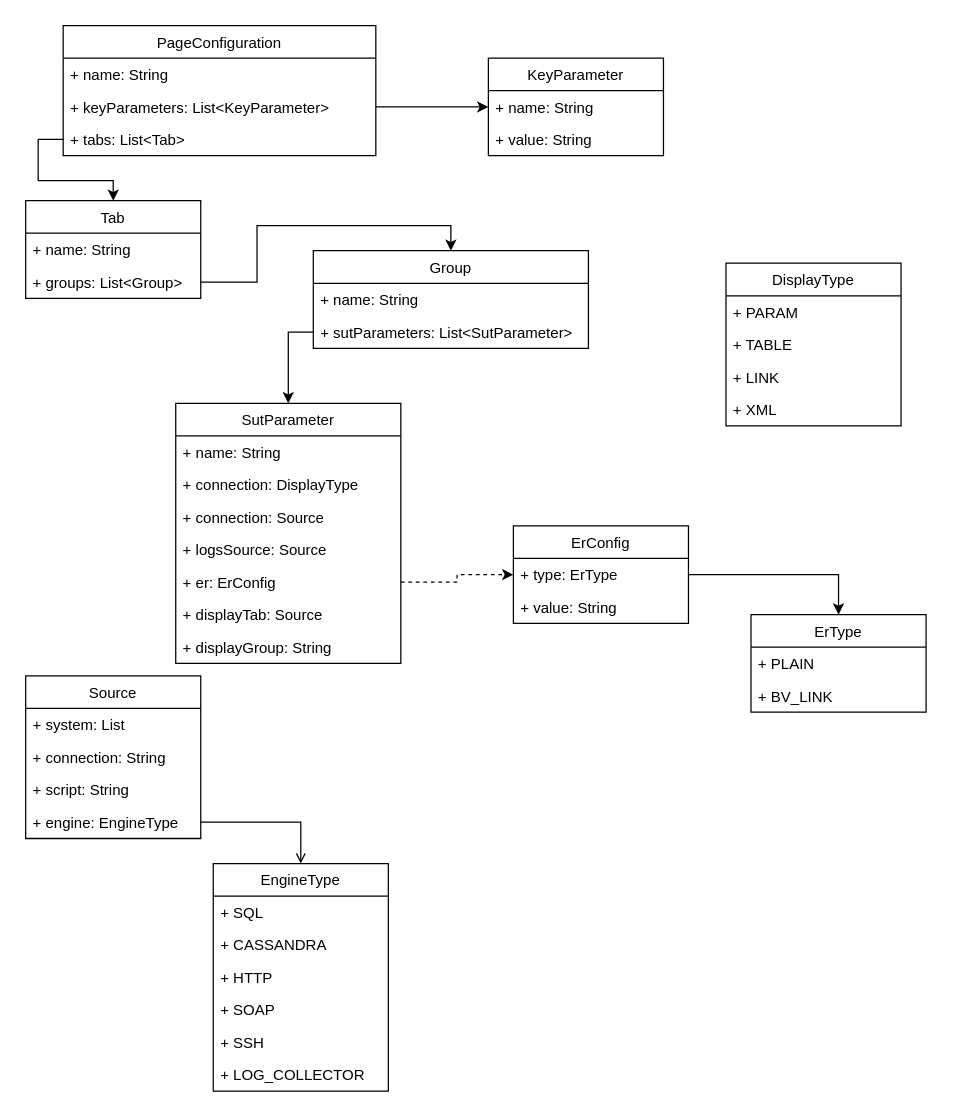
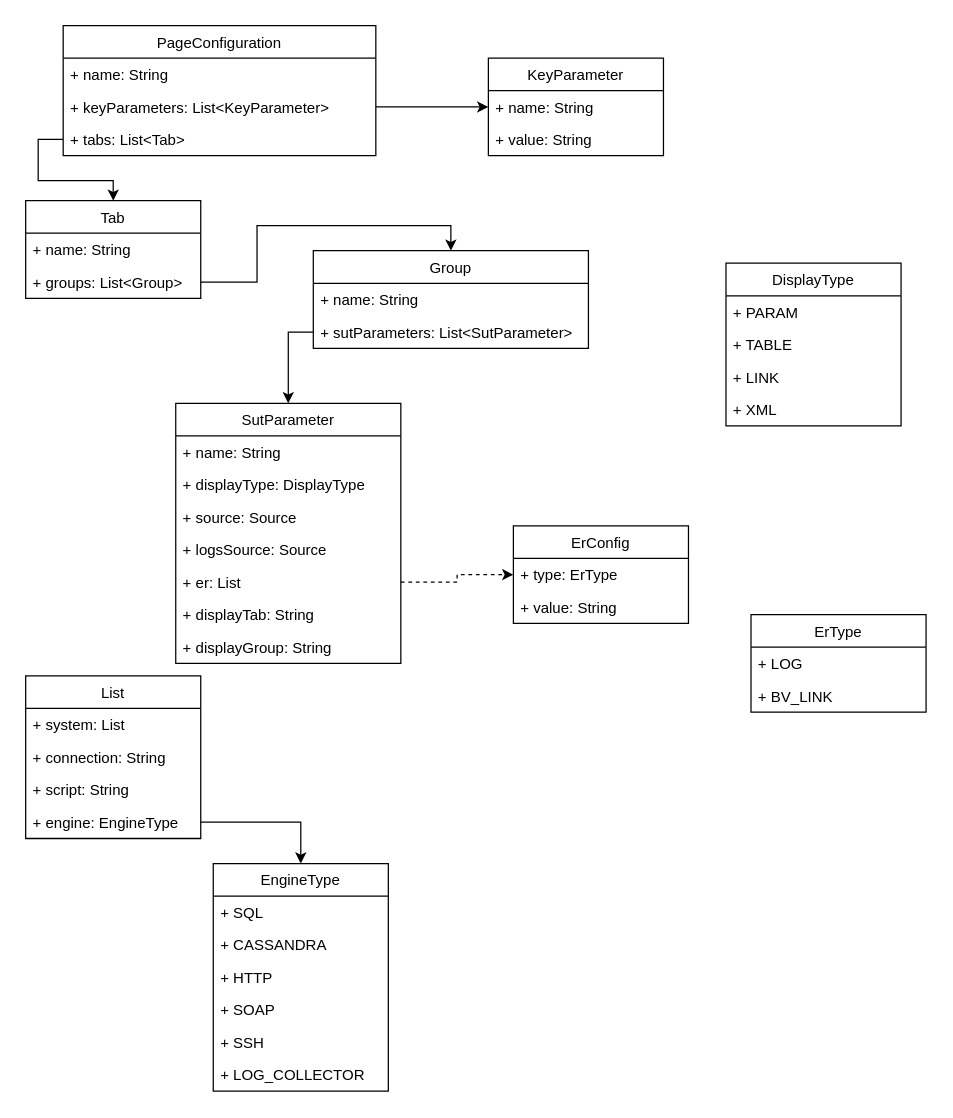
node "+ connection: DisplayType": label "+ connection: DisplayType" -> "+ displayType: DisplayType"
node "+ connection: Source": label "+ connection: Source" -> "+ source: Source"
edge "+ type: ErType" -> "ErType": removed
node "+ er: ErConfig": label "+ er: ErConfig" -> "+ er: List"
node "+ displayTab: Source": label "+ displayTab: Source" -> "+ displayTab: String"
node "+ PLAIN": label "+ PLAIN" -> "+ LOG"
node "Source": label "Source" -> "List"
edge "+ engine: EngineType" -> "EngineType": arrowhead open -> classic
